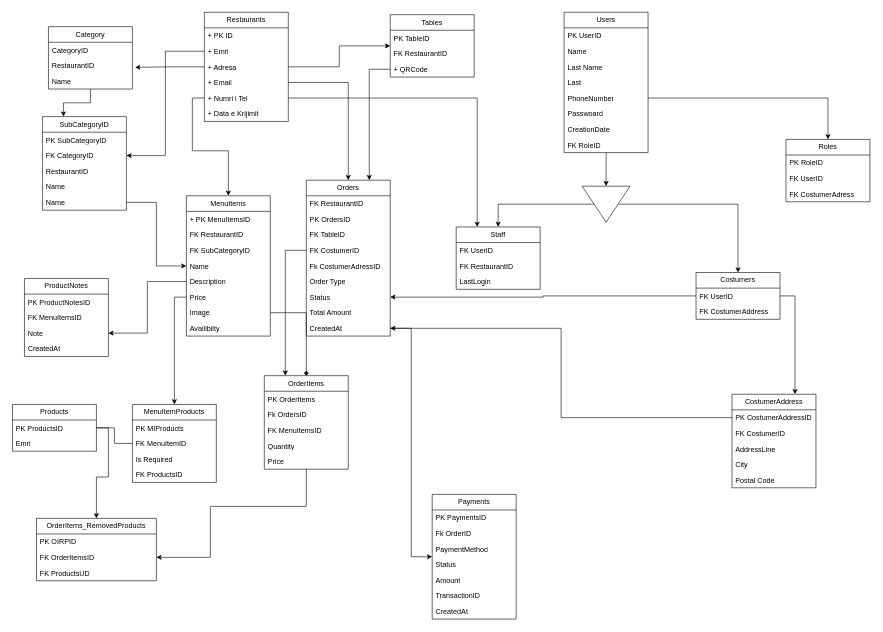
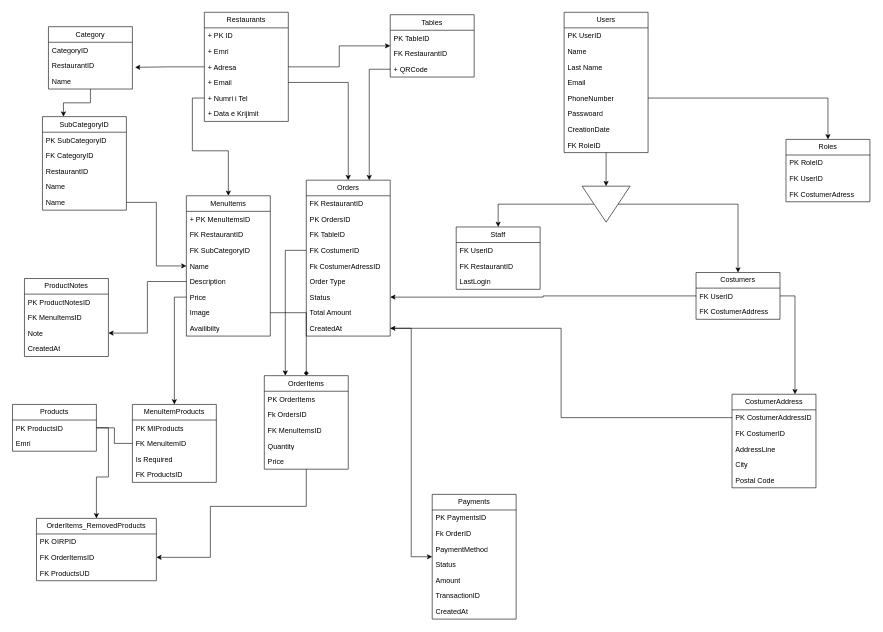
node "Last": label "Last" -> "Email"
edge "+ Emri" -> "FK CategoryID": removed
edge "+ Numri i Tel" -> "Staff": removed
